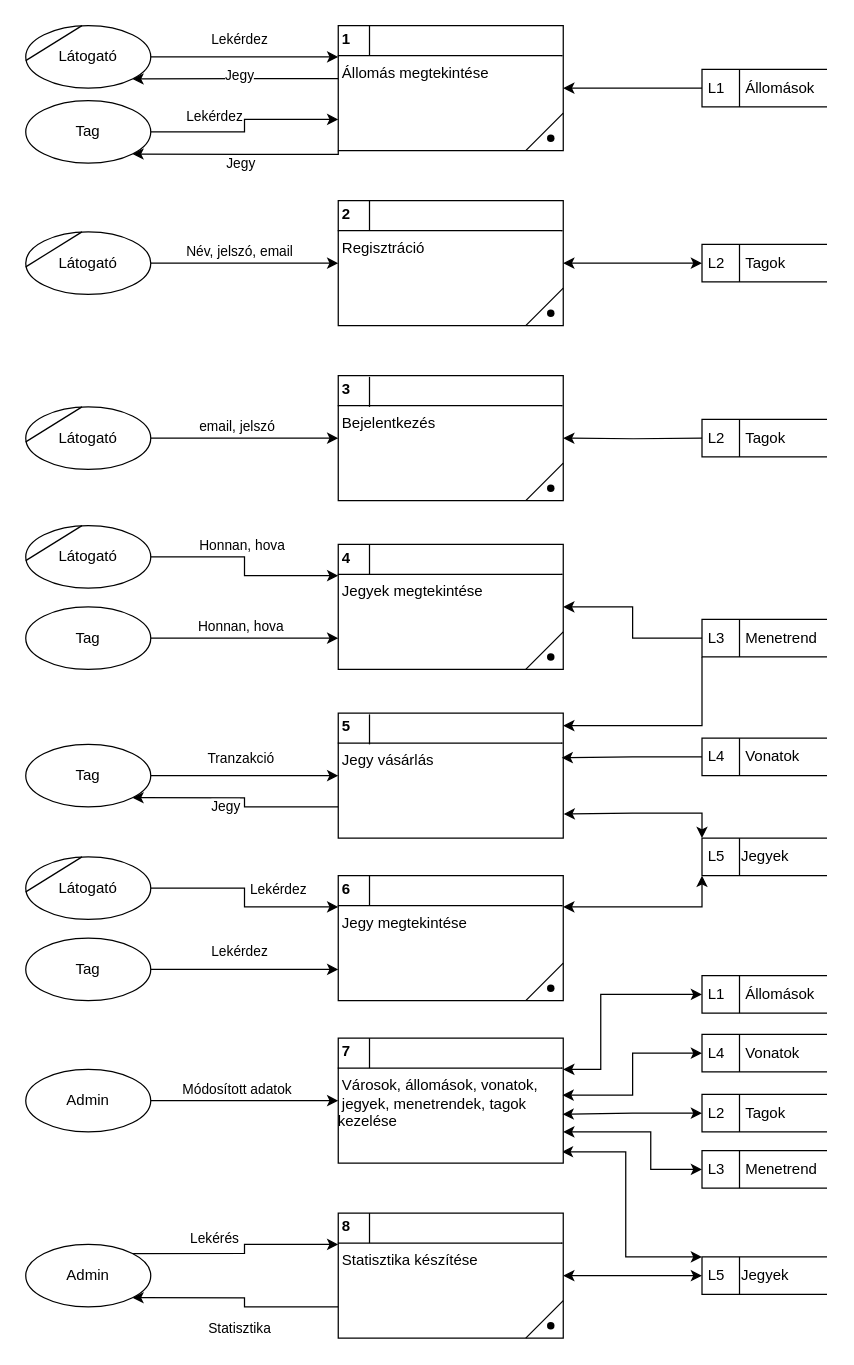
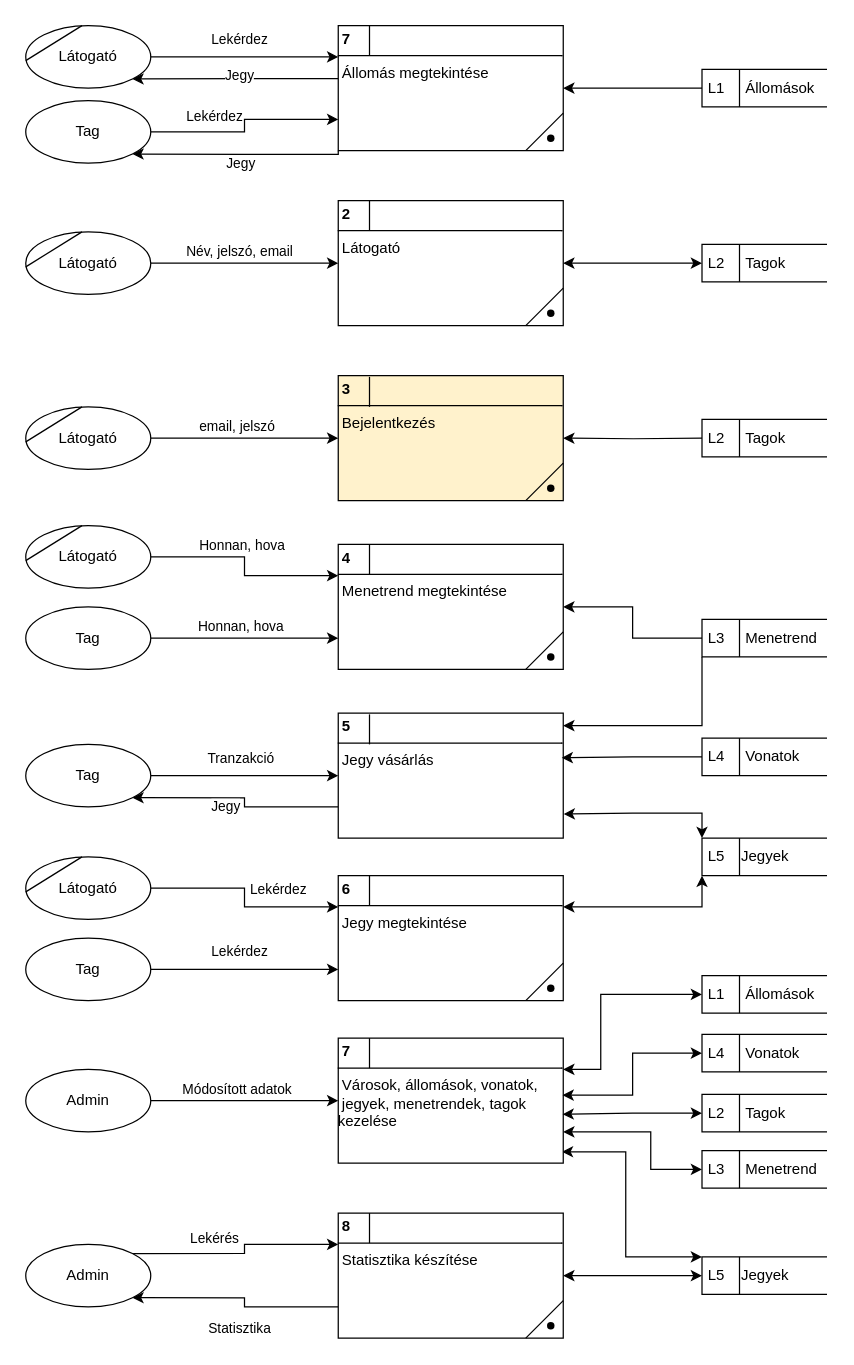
node "1 Állomás megtekintése": label "1 Állomás megtekintése" -> "7 Állomás megtekintése"
node "2 Regisztráció": label "2 Regisztráció" -> "2 Látogató"
node "3 Bejelentkezés": fillcolor #ffffff -> #fff2cc
node "4 Jegyek megtekintése": label "4 Jegyek megtekintése" -> "4 Menetrend megtekintése"
